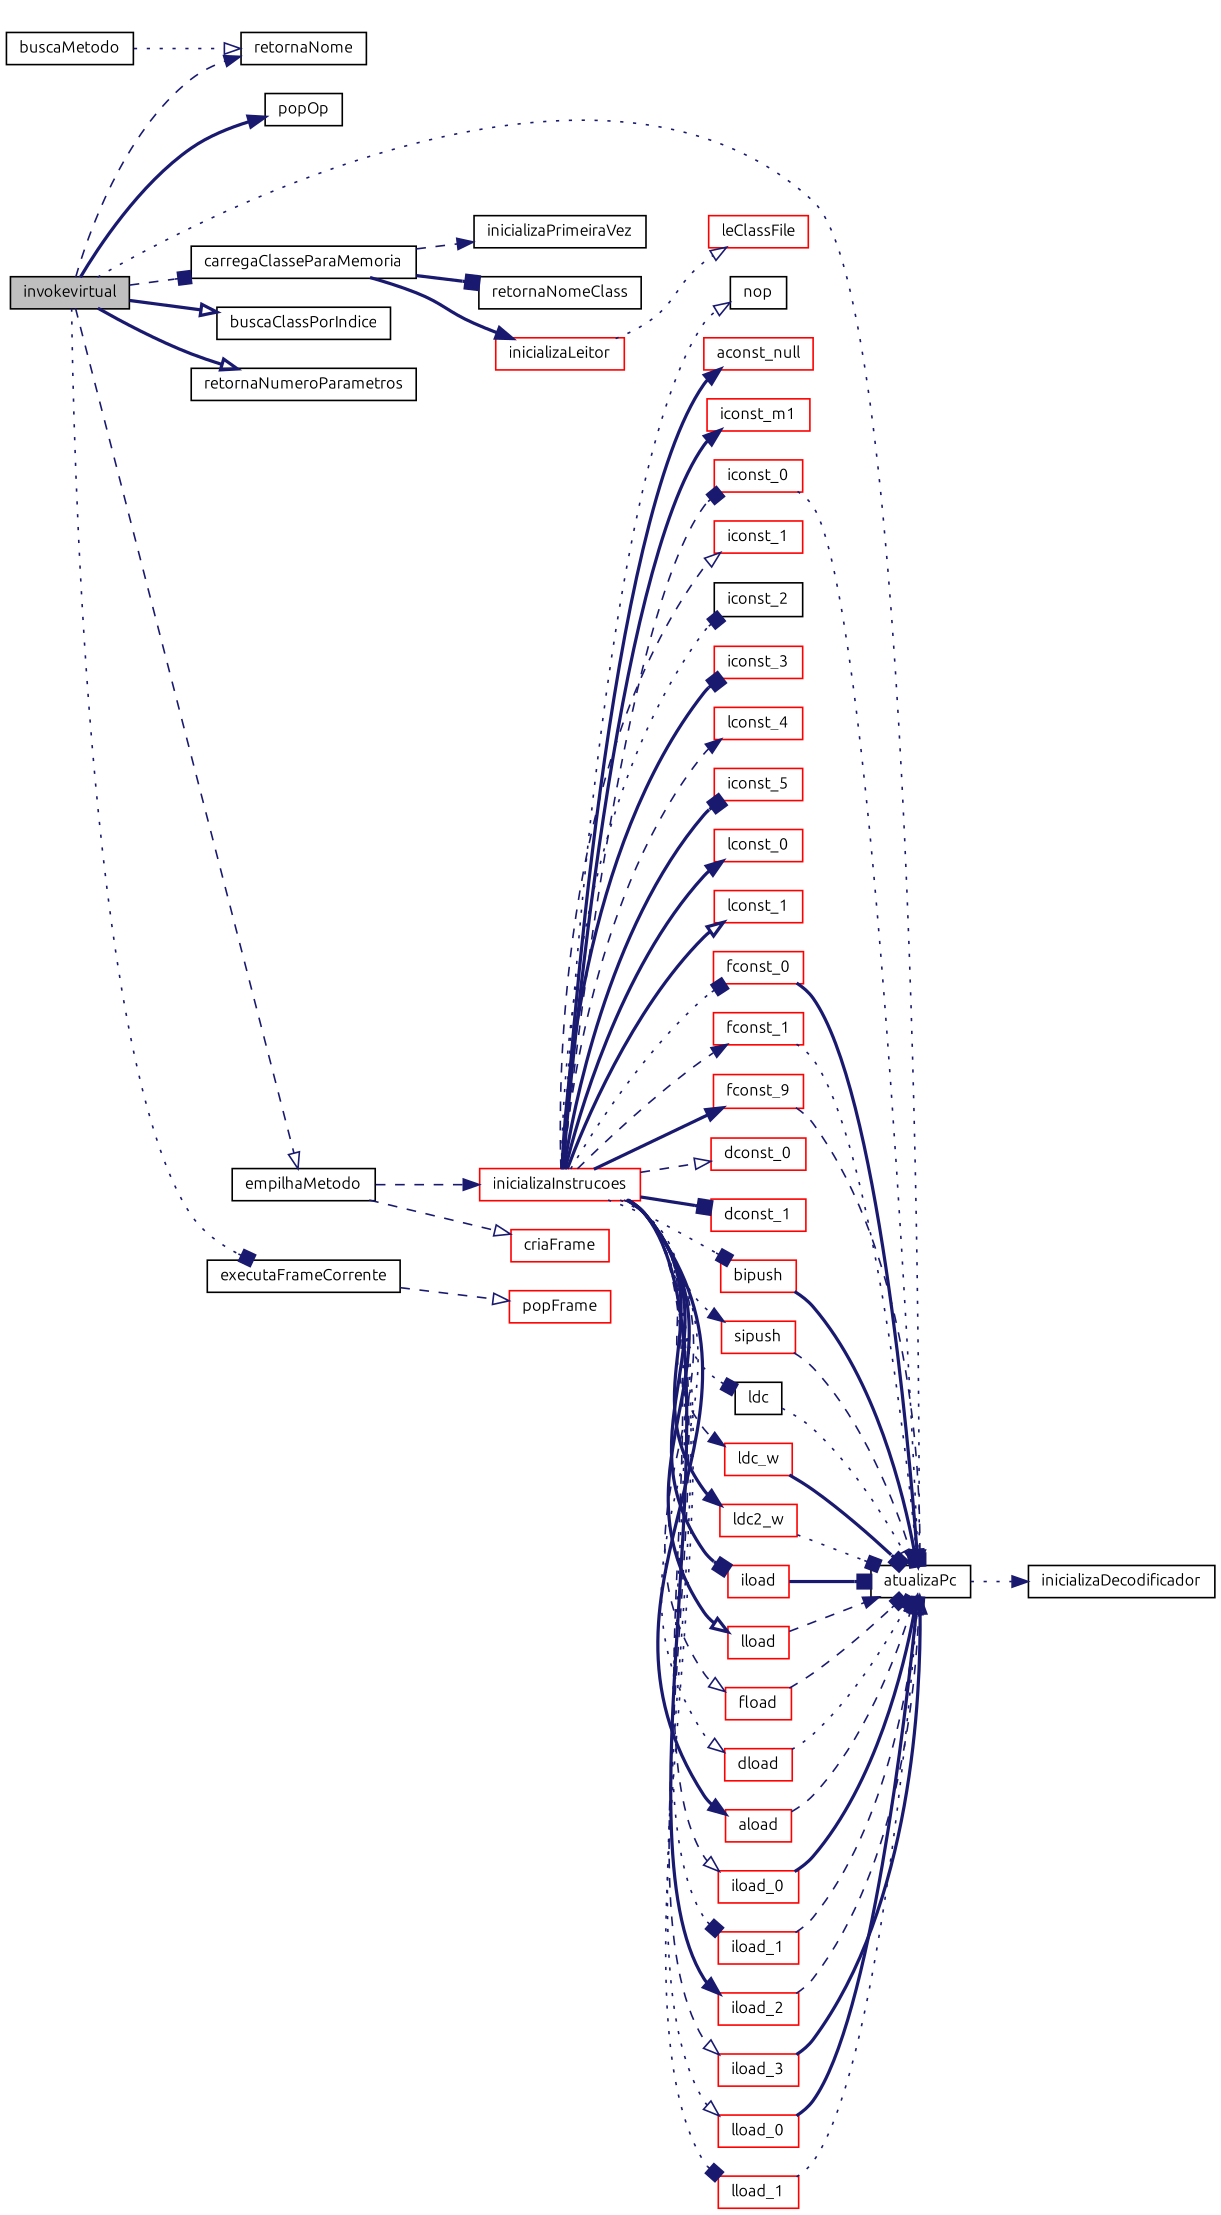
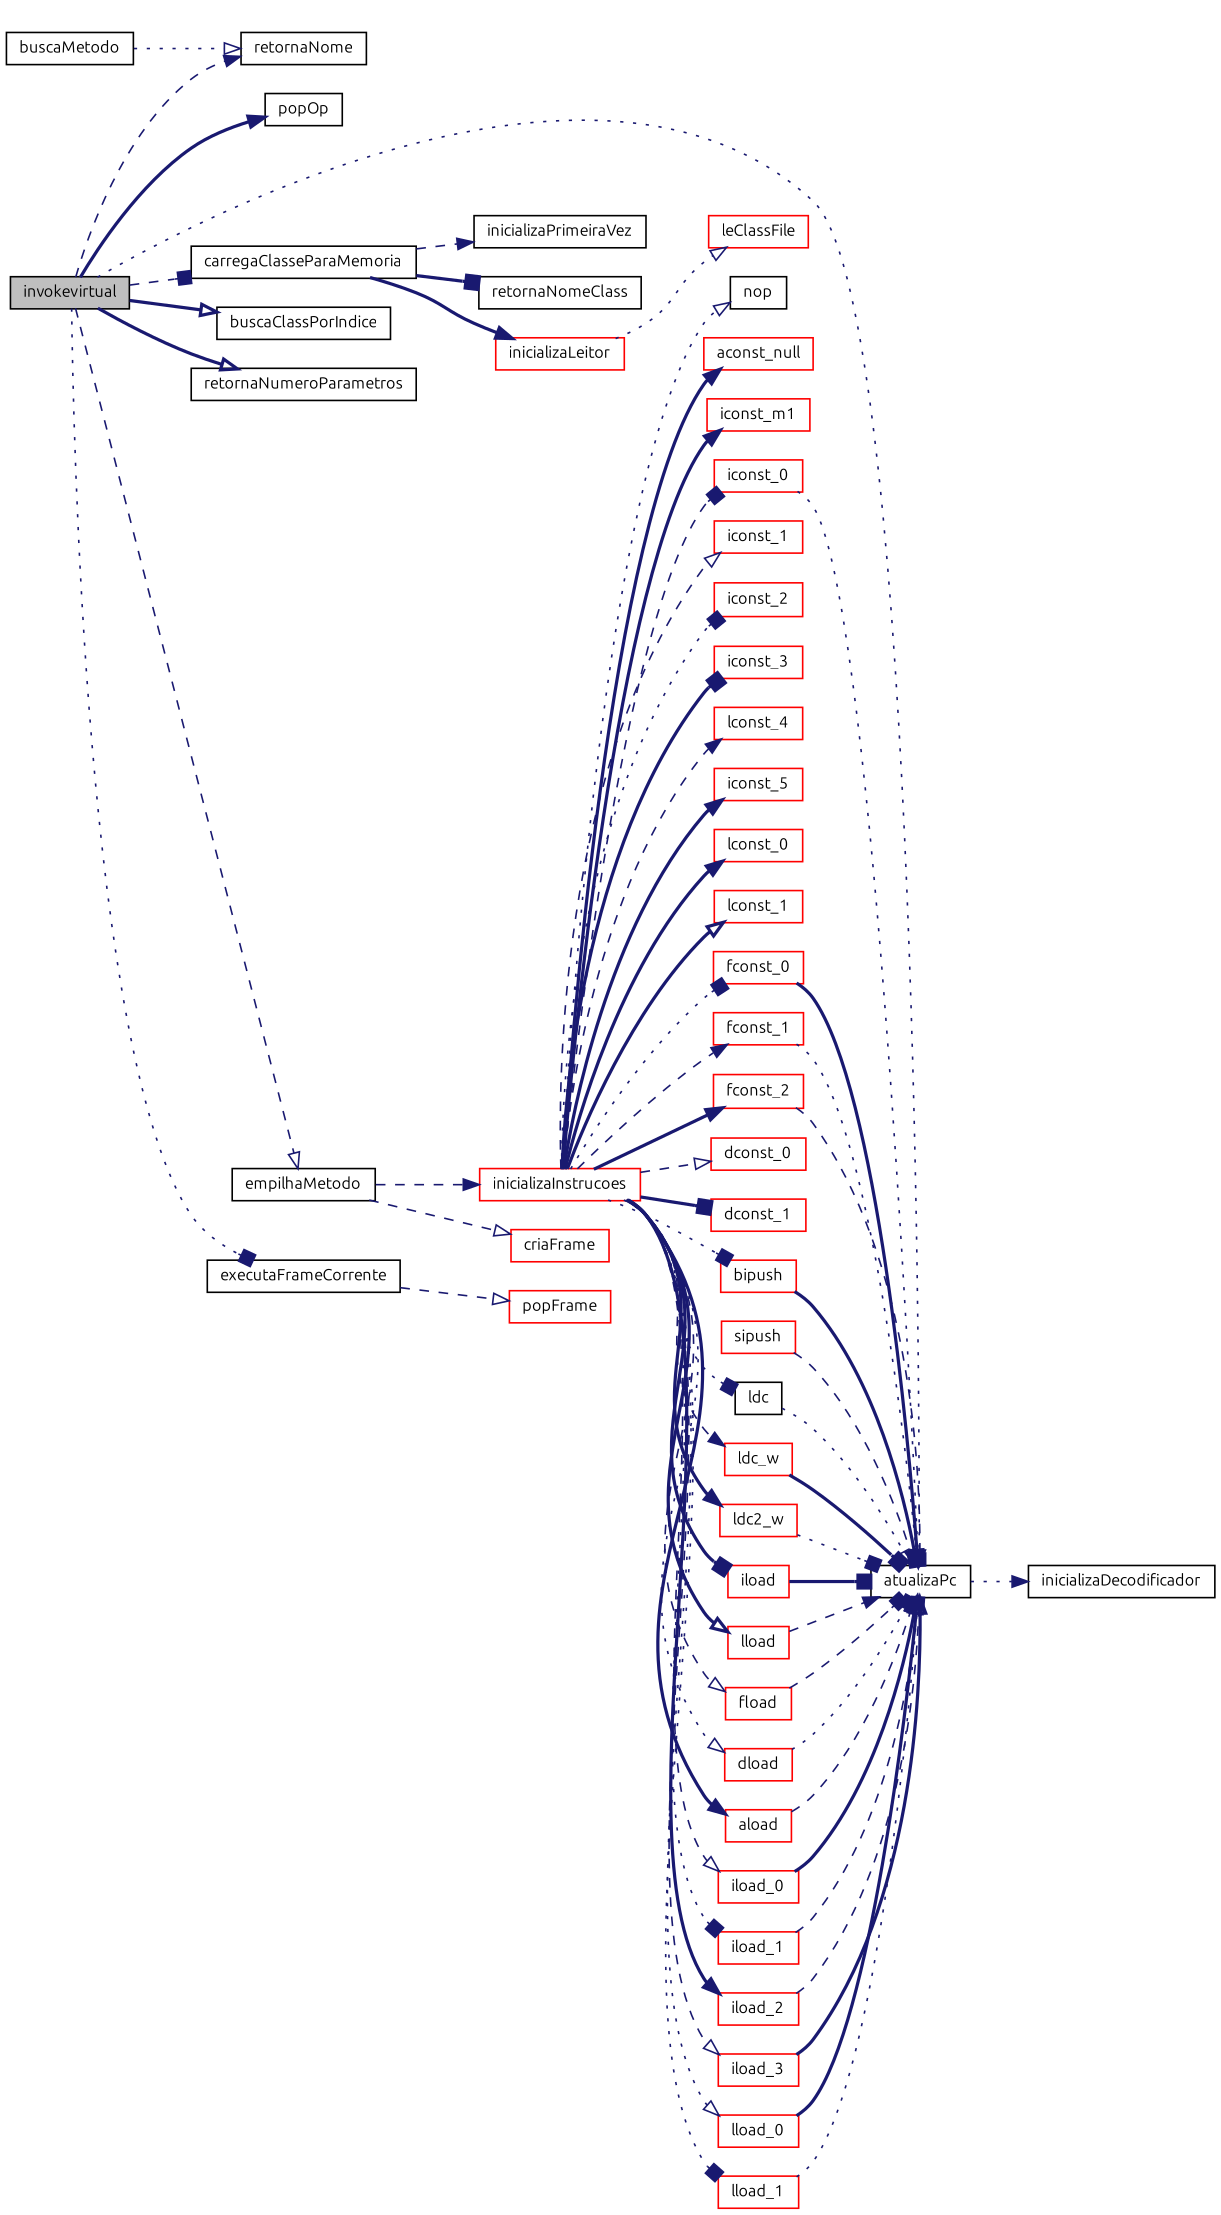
node "iconst_2": color black -> red
edge "inicializaInstrucoes" -> "iconst_5": arrowhead box -> normal
node "fconst_9": label "fconst_9" -> "fconst_2"
edge "inicializaInstrucoes" -> "sipush": removed
